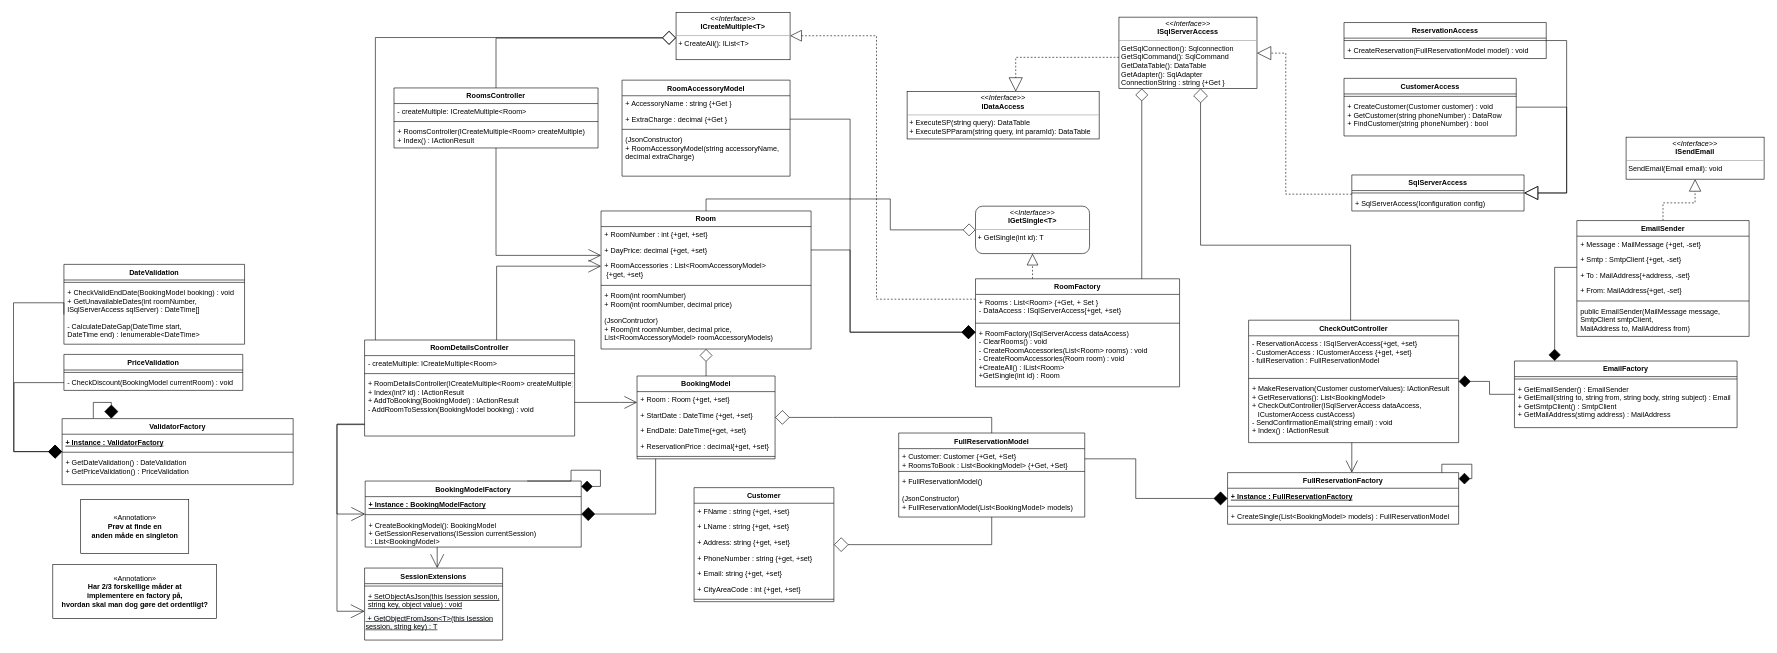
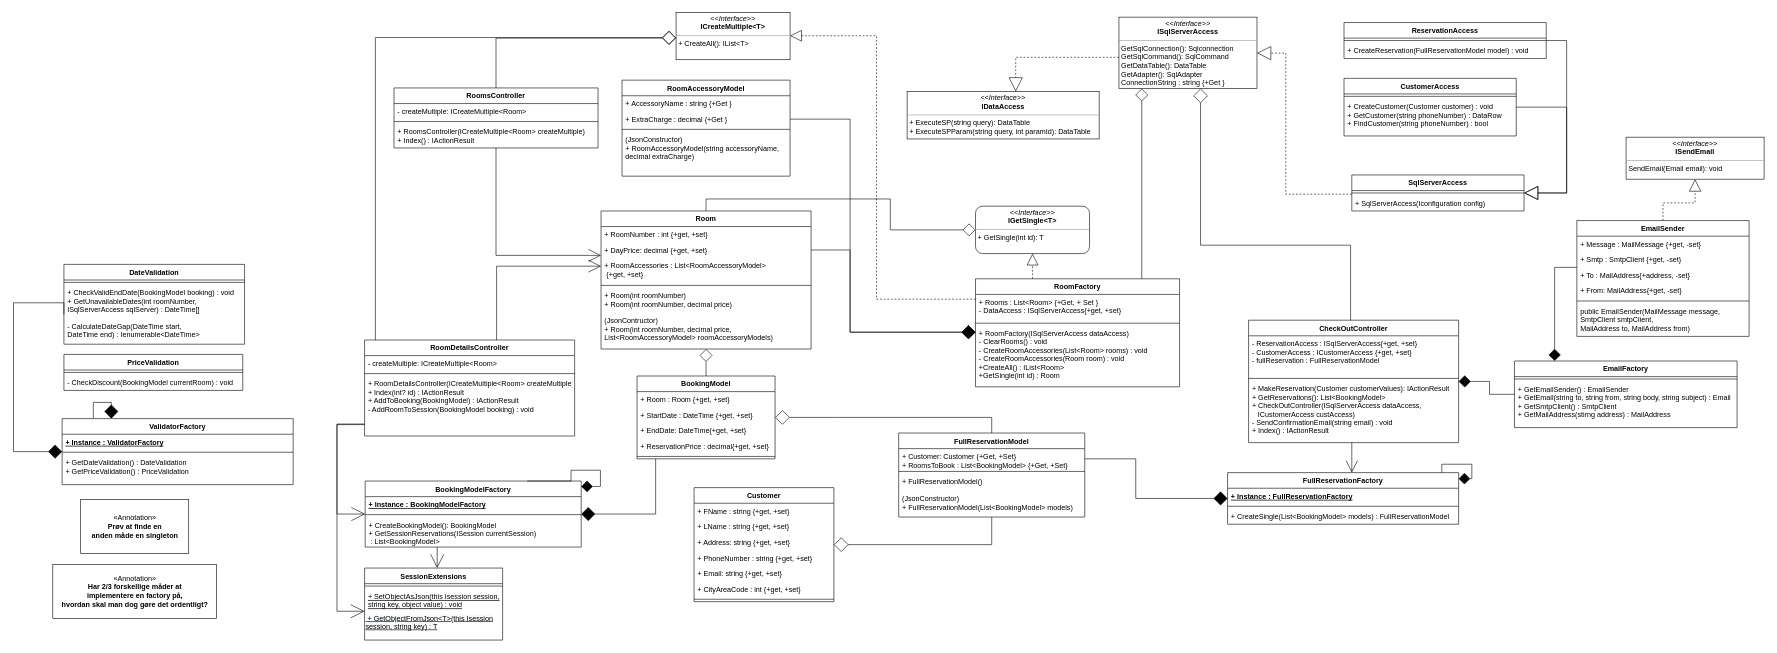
edge "- CheckDiscount(BookingModel currentRoom) : void" -> "ValidatorFactory": removed
edge "RoomDetailsController" -> "BookingModel": removed
